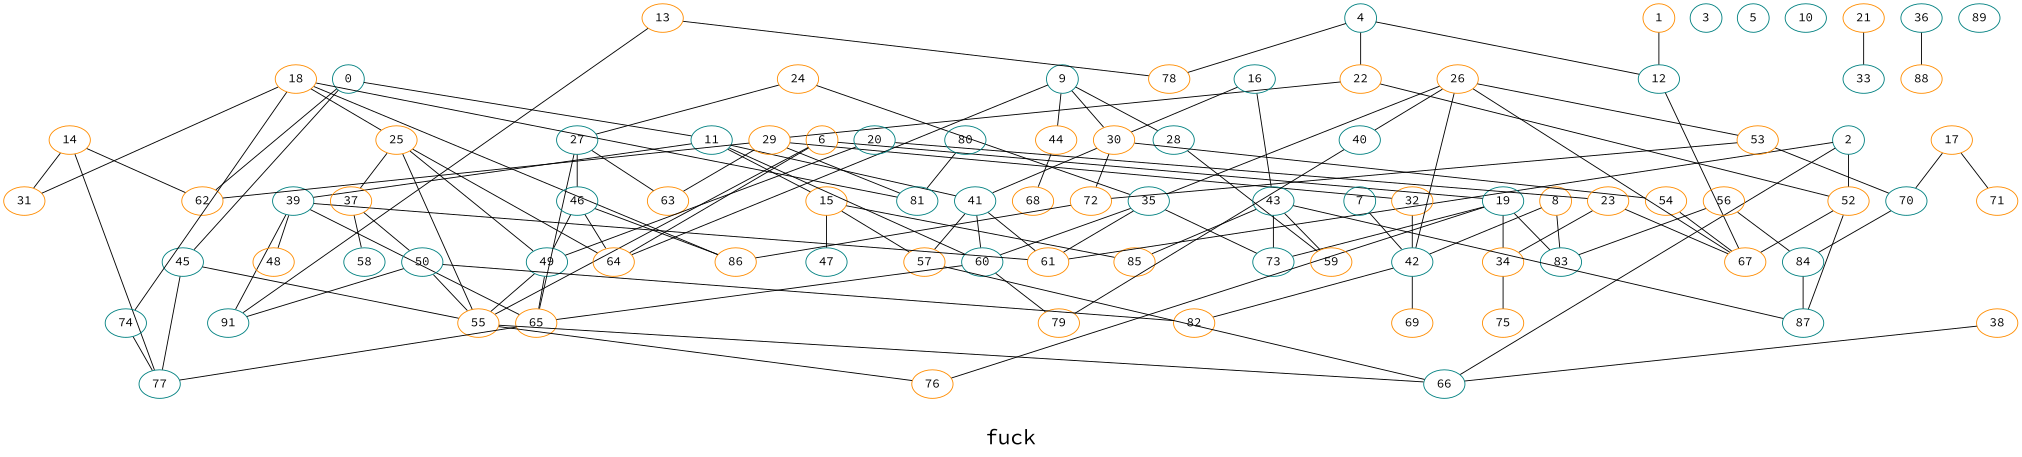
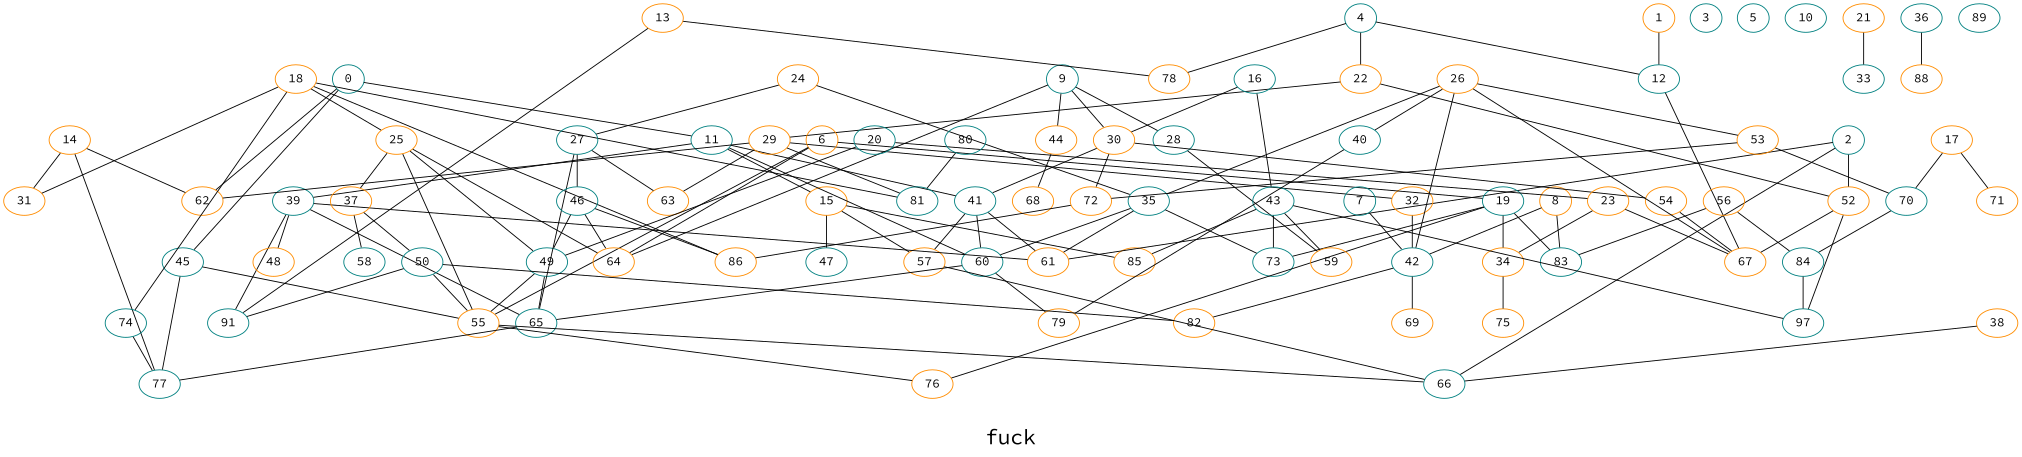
node "65": color darkorange -> teal
node "87": label "87" -> "97"
